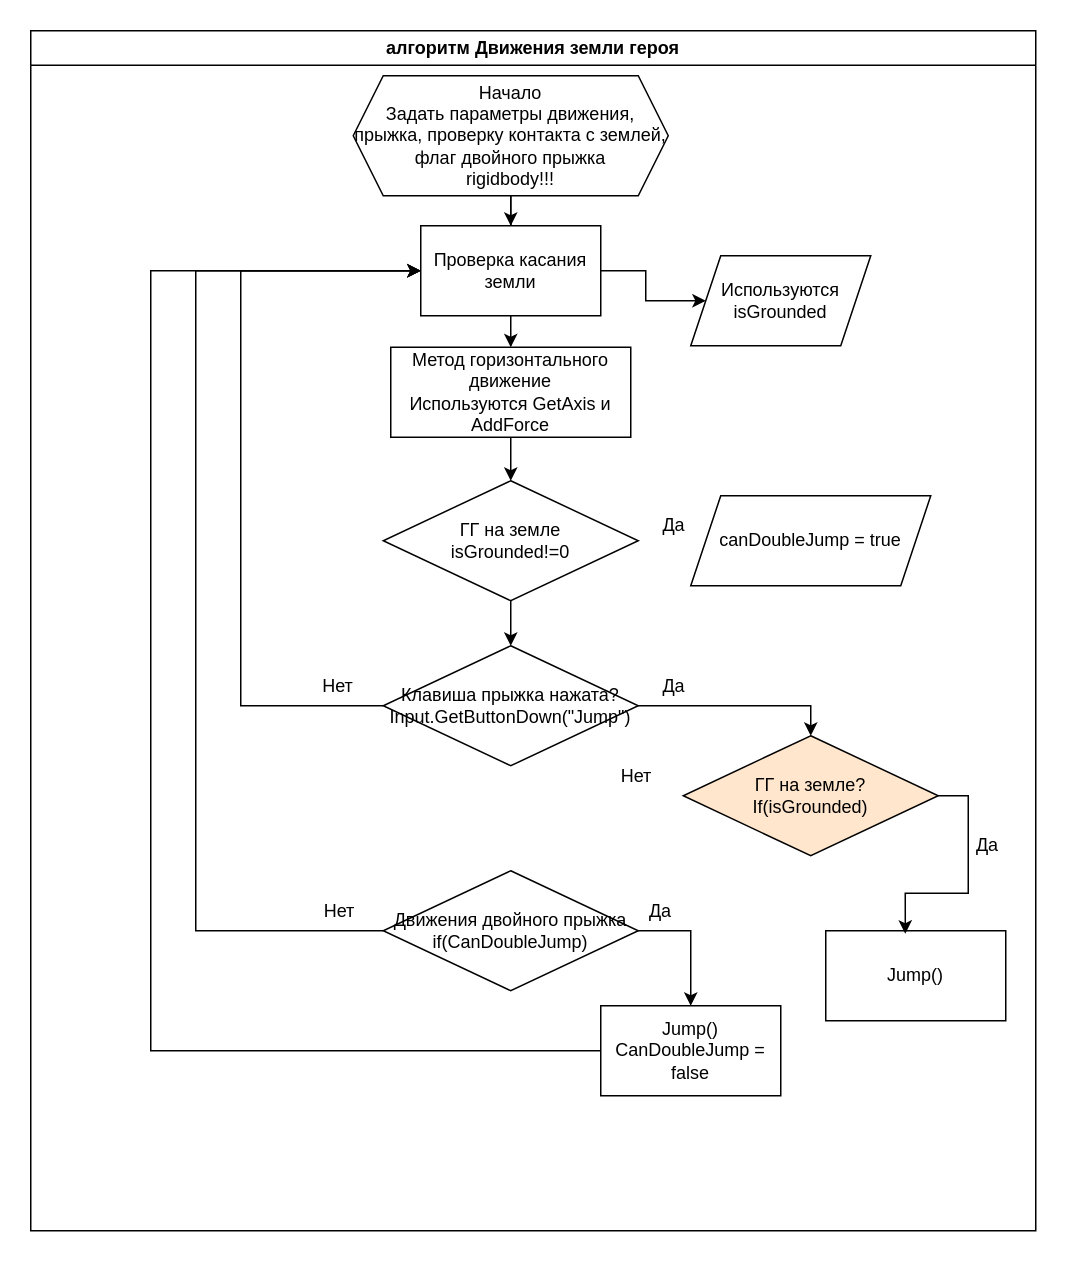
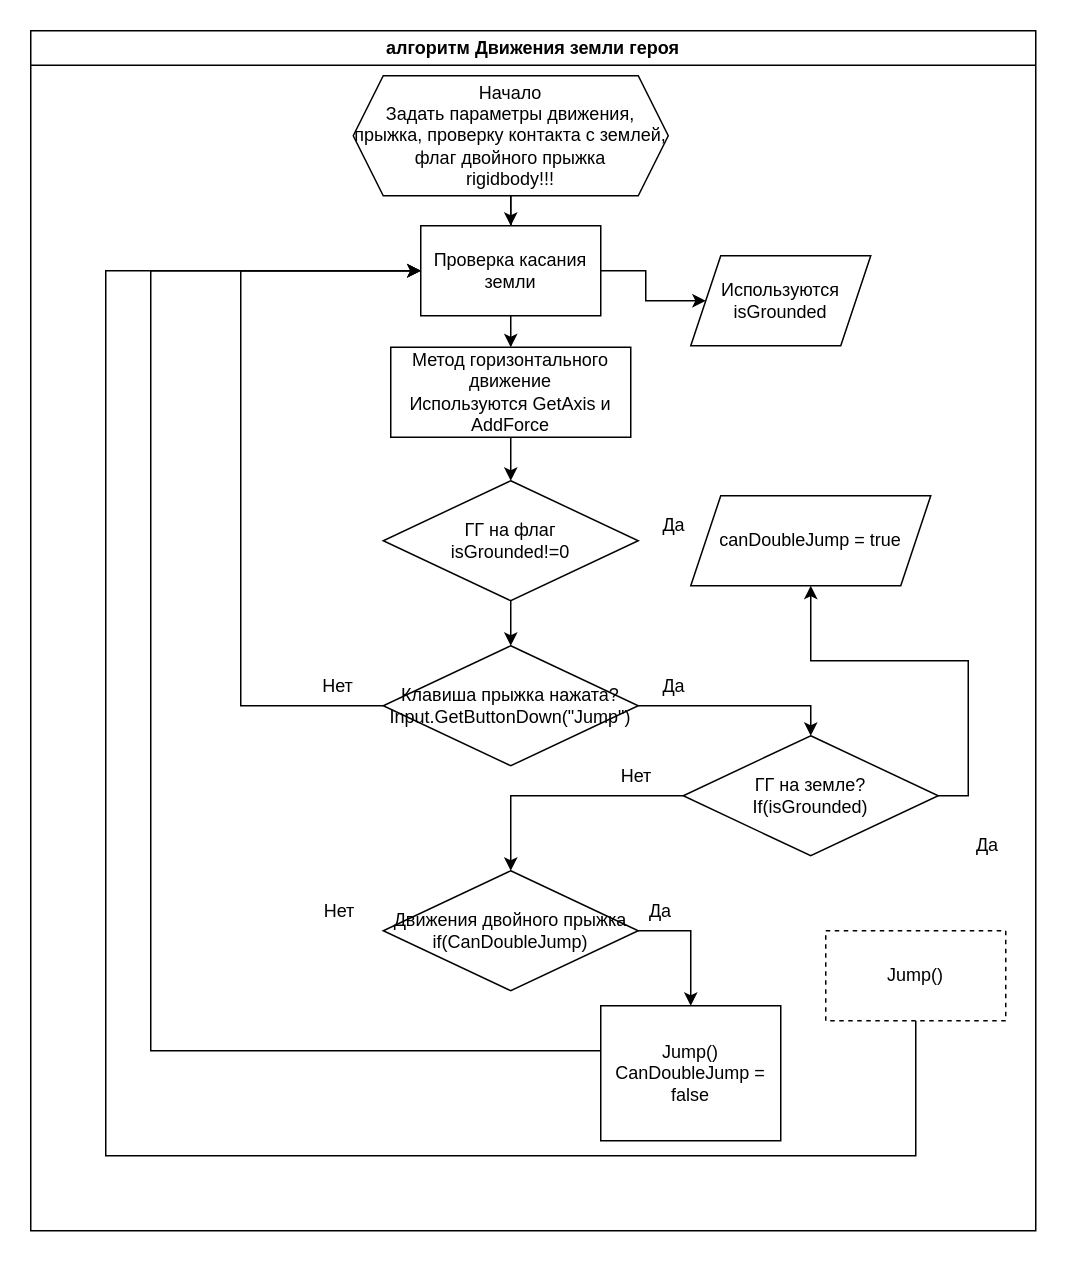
node "ГГ на земле isGrounded!=0": label "ГГ на земле isGrounded!=0" -> "ГГ на флаг isGrounded!=0"
edge "Движения двойного прыжка if(CanDoubleJump)" -> "Проверка касания земли": removed
edge "ГГ на земле? If(isGrounded)" -> "Движения двойного прыжка if(CanDoubleJump)": added
node "ГГ на земле? If(isGrounded)": fillcolor #ffe6cc -> #ffffff
edge "ГГ на земле? If(isGrounded)" -> "Jump()": now "ГГ на земле? If(isGrounded)" -> "canDoubleJump = true"
node "Jump()": style solid -> dashed
node "Jump() CanDoubleJump = false": size 180x90 -> 180x135
edge "Jump()" -> "Проверка касания земли": added
